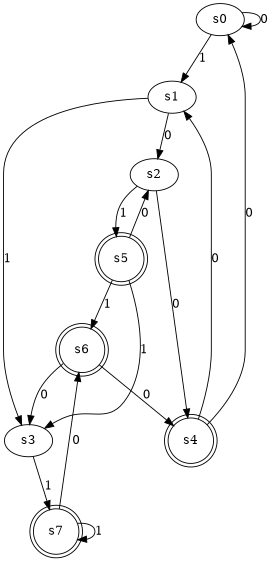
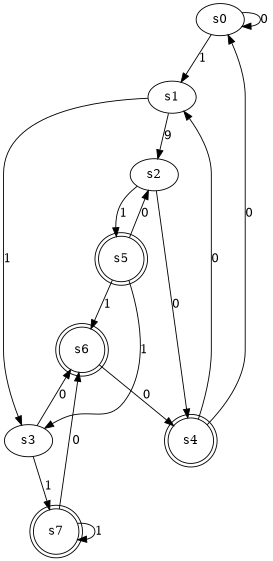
edge "s1" -> "s2": label "0" -> "9"
edge "s6" -> "s3": reversed
